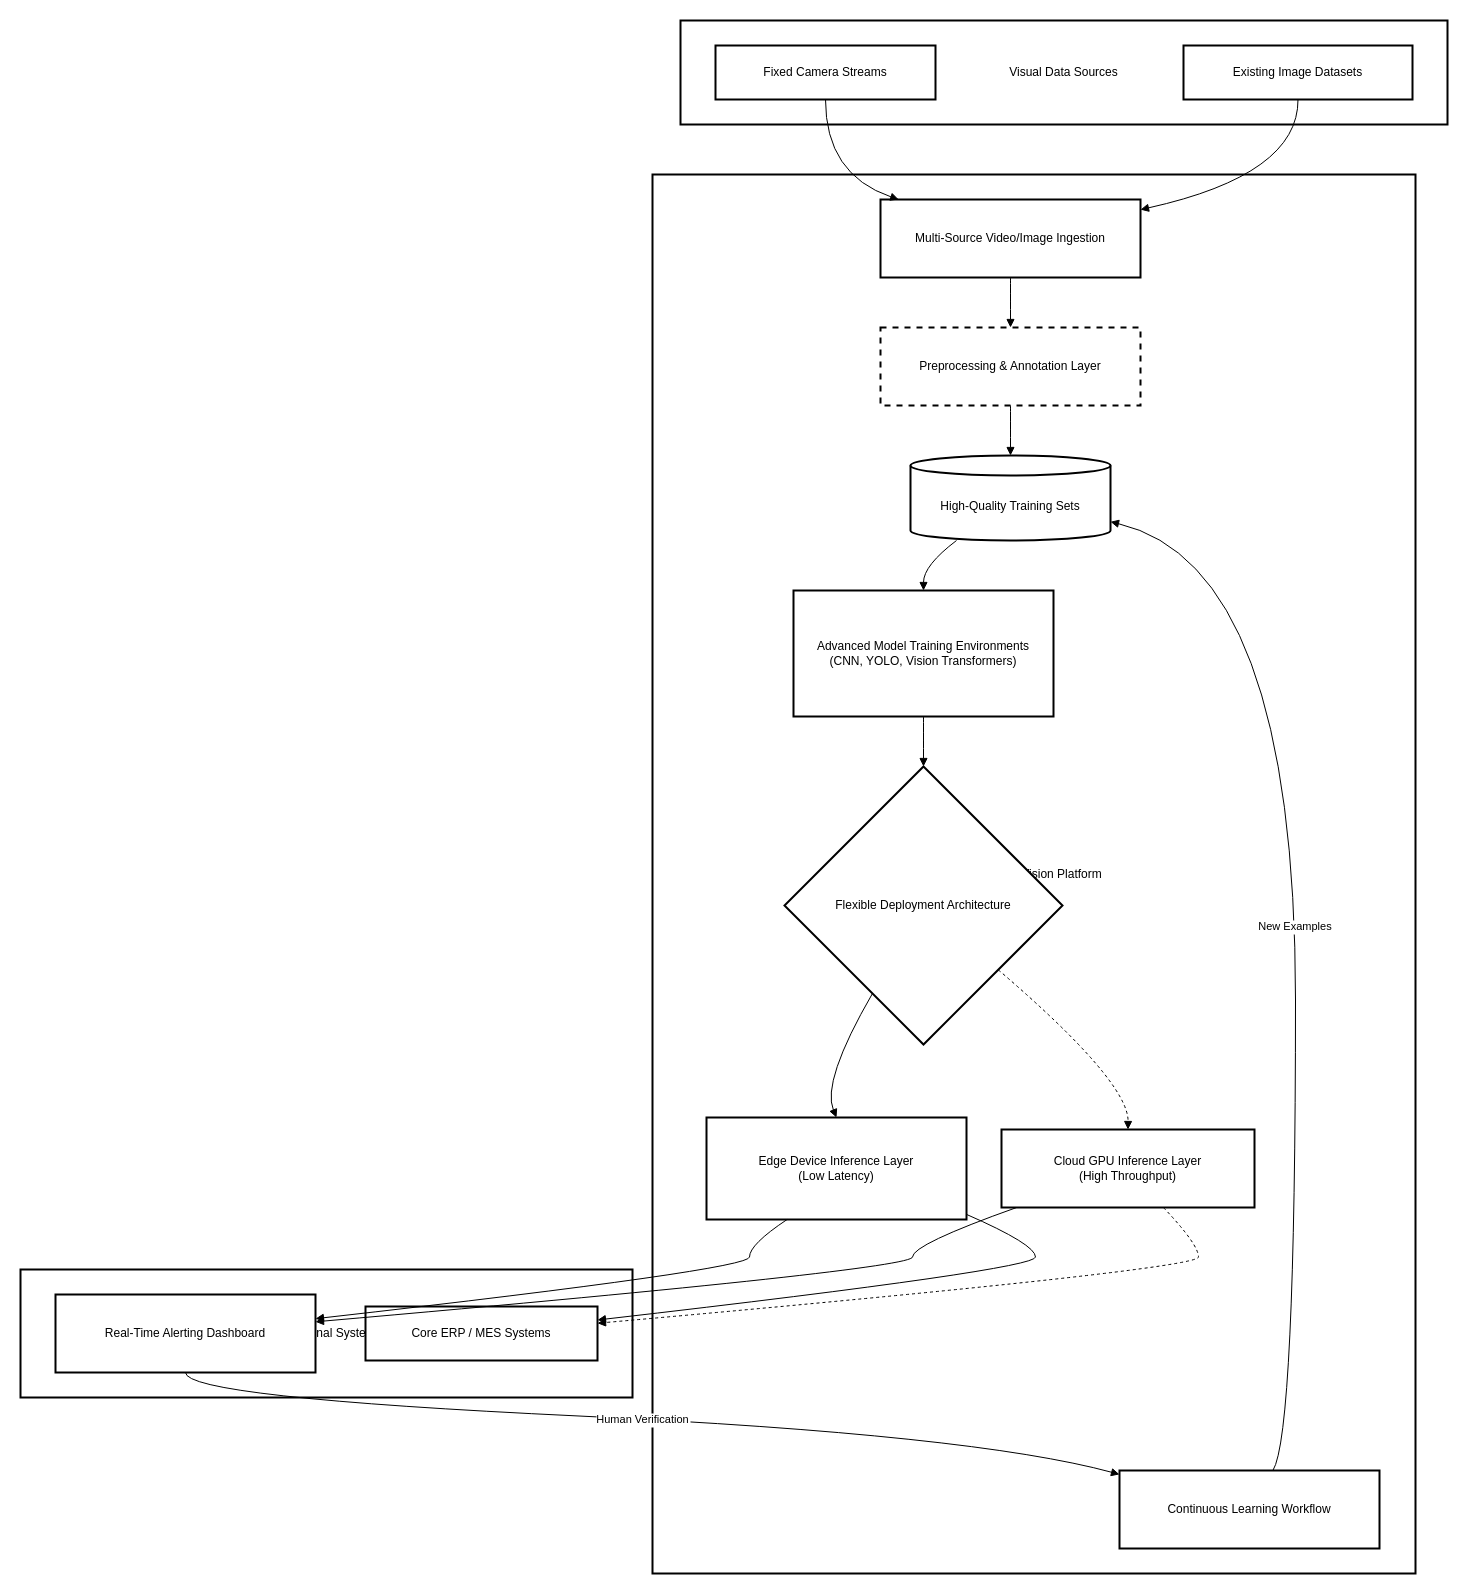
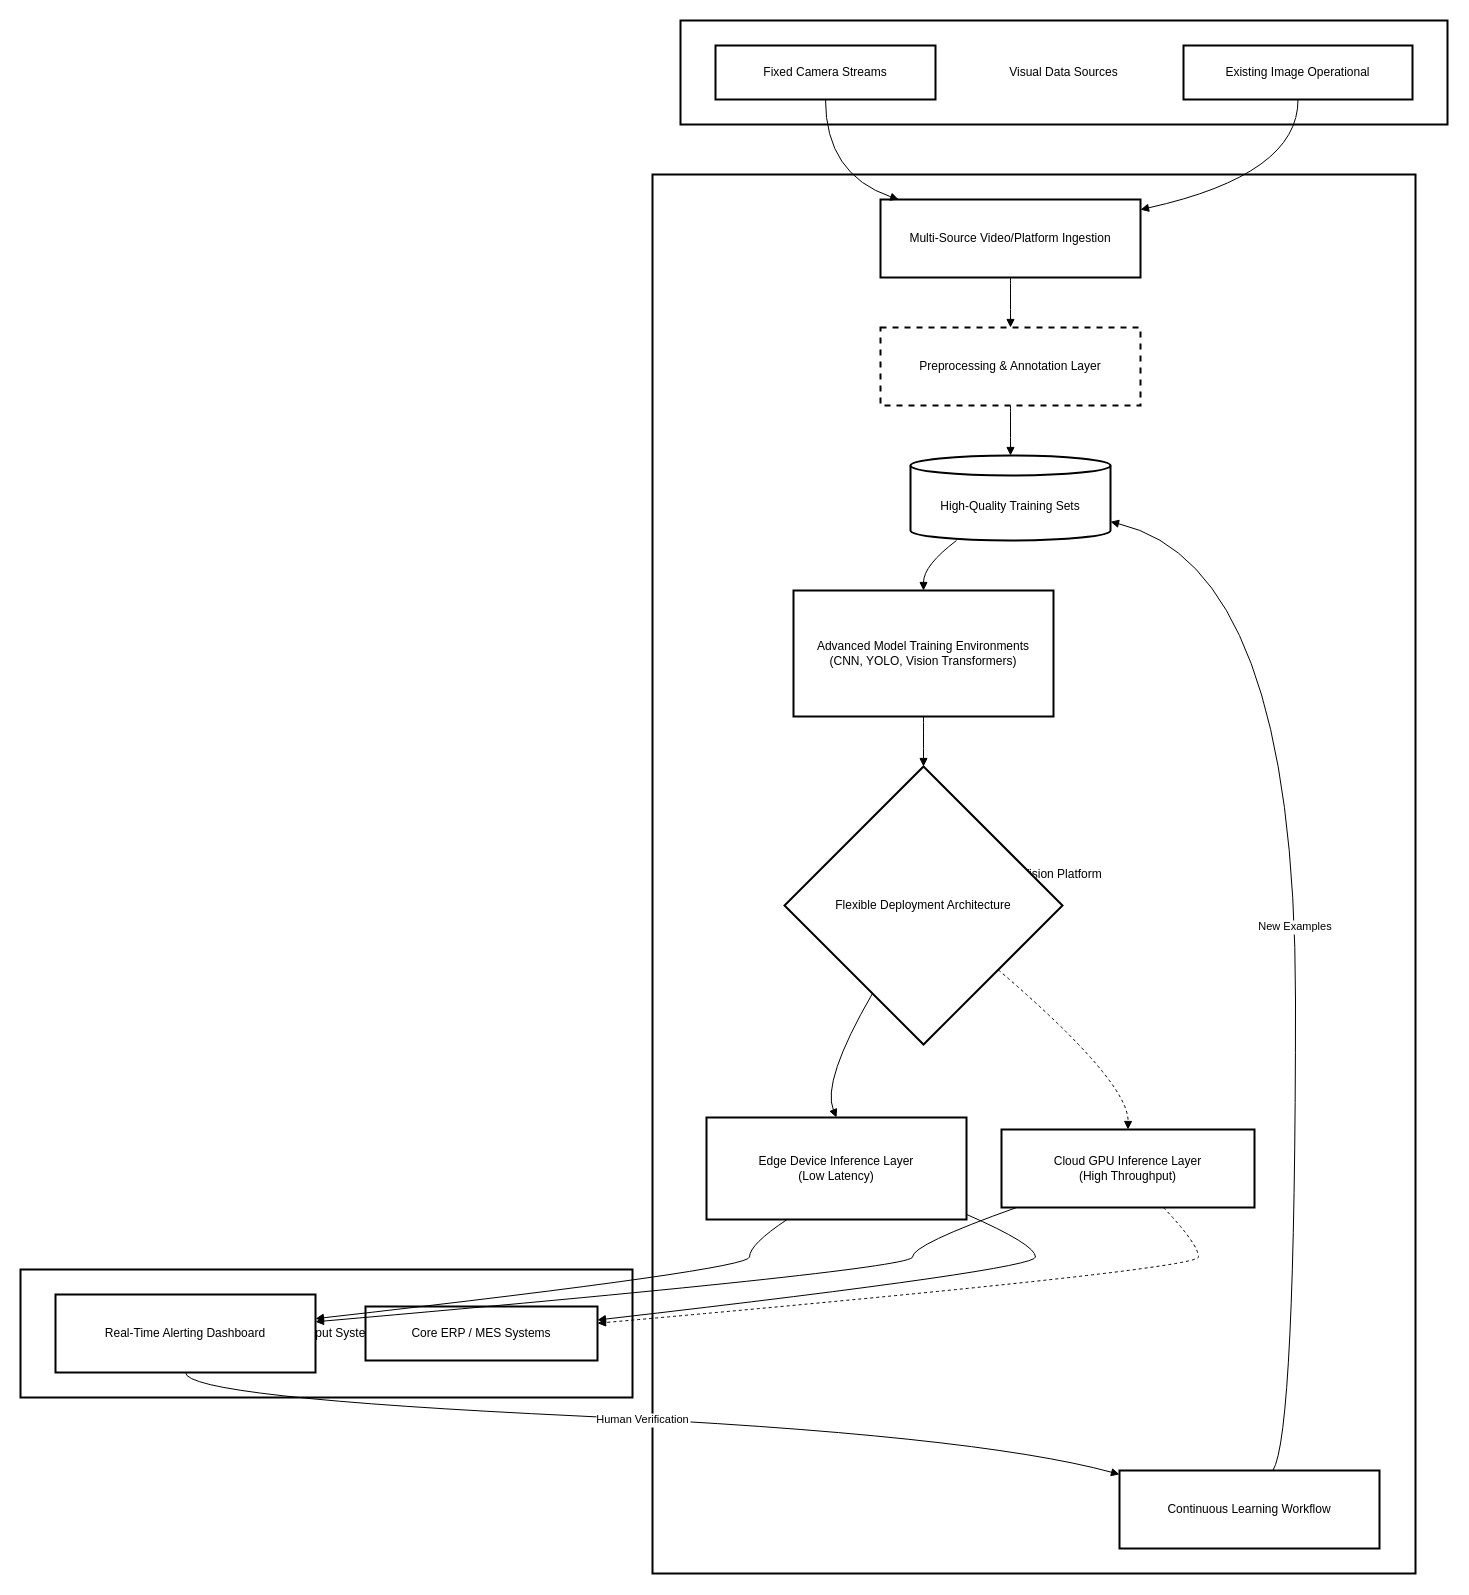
node "Existing Image Datasets": label "Existing Image Datasets" -> "Existing Image Operational"
node "Multi-Source Video/Image Ingestion": label "Multi-Source Video/Image Ingestion" -> "Multi-Source Video/Platform Ingestion"
node "Operational Systems": label "Operational Systems" -> "Throughput Systems"
